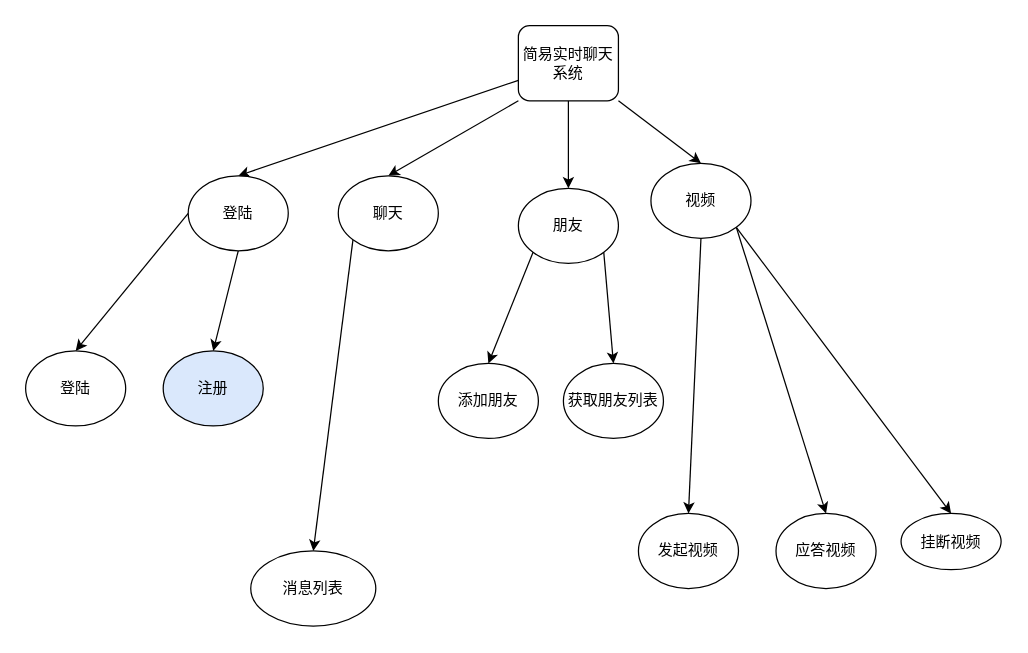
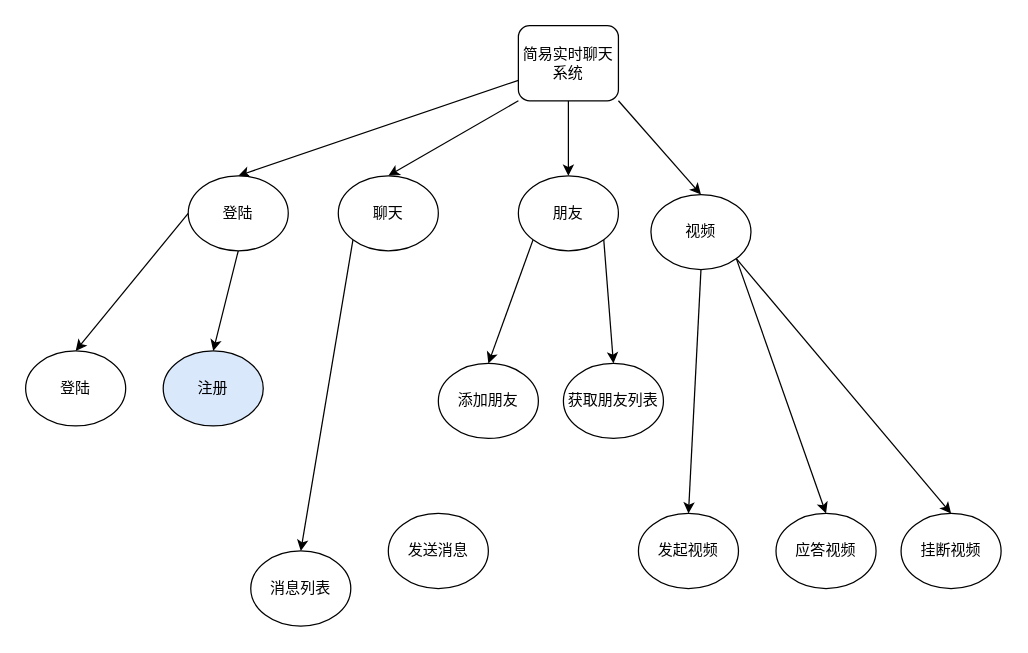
node "视频": moved (701, 201) -> (701, 232)
node "朋友": moved (568, 226) -> (568, 213)
node "挂断视频": size 100x56 -> 100x75
node "发送消息": added
node "消息列表": size 125x75 -> 100x75
